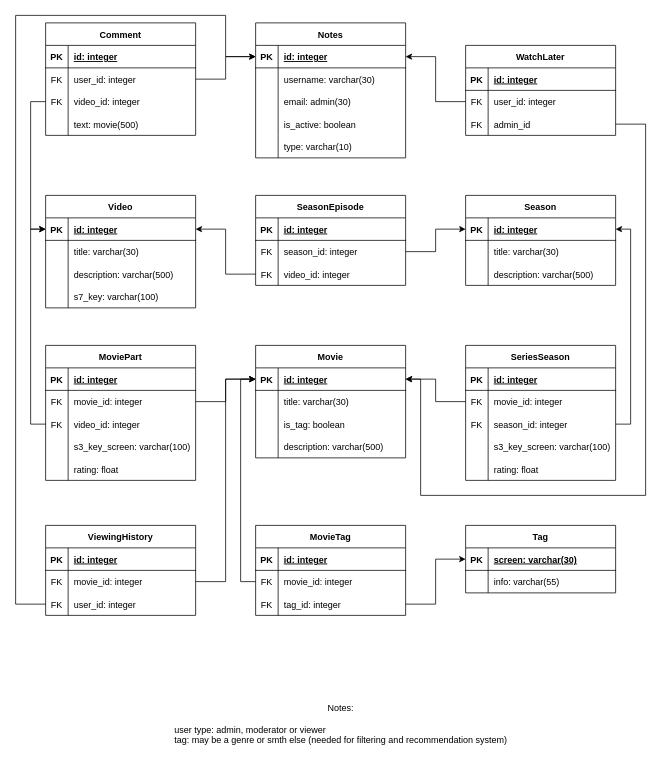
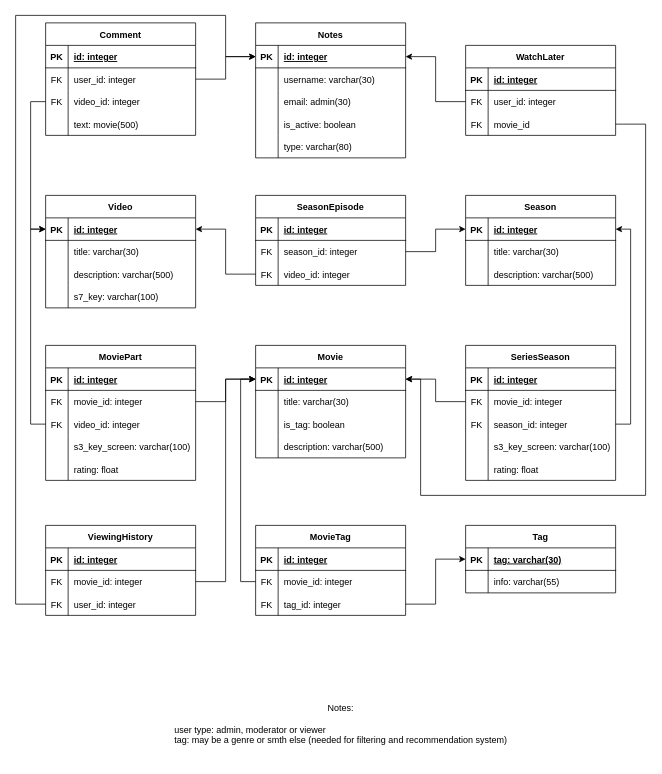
node "admin_id": label "admin_id" -> "movie_id"
node "type: varchar(10)": label "type: varchar(10)" -> "type: varchar(80)"
node "screen: varchar(30)": label "screen: varchar(30)" -> "tag: varchar(30)"
